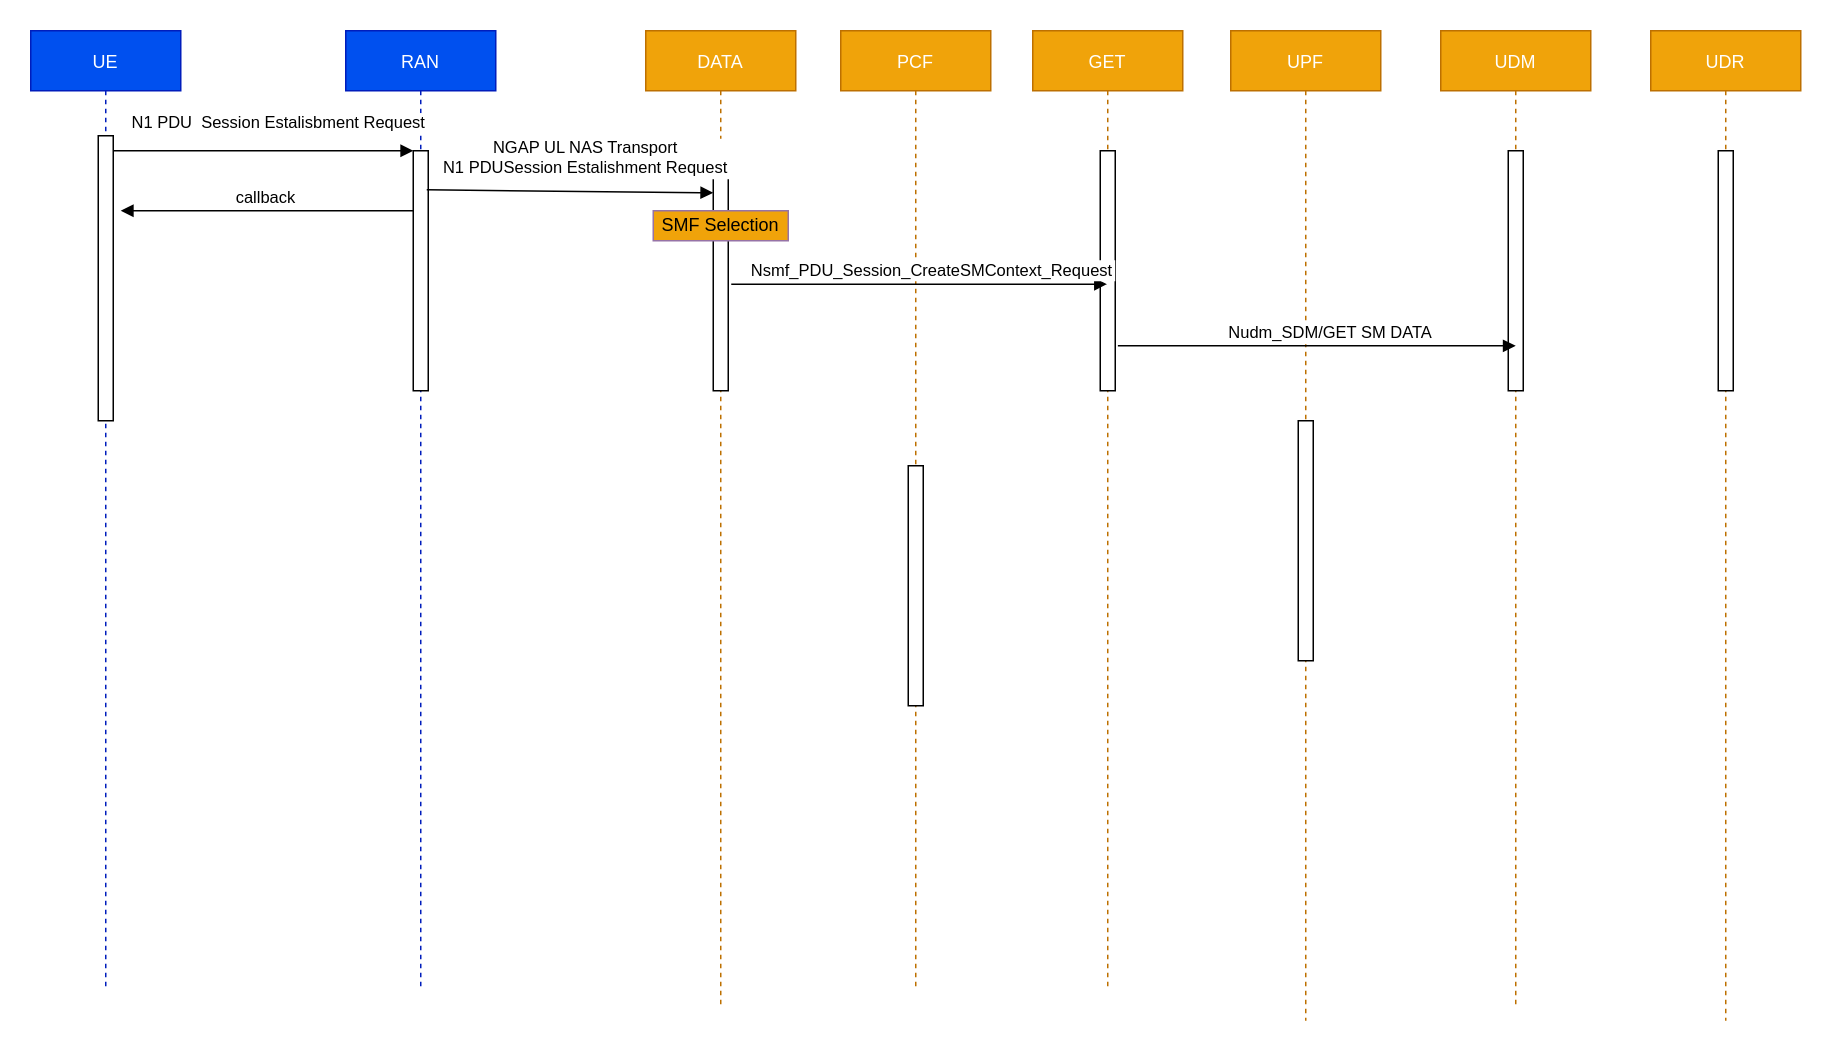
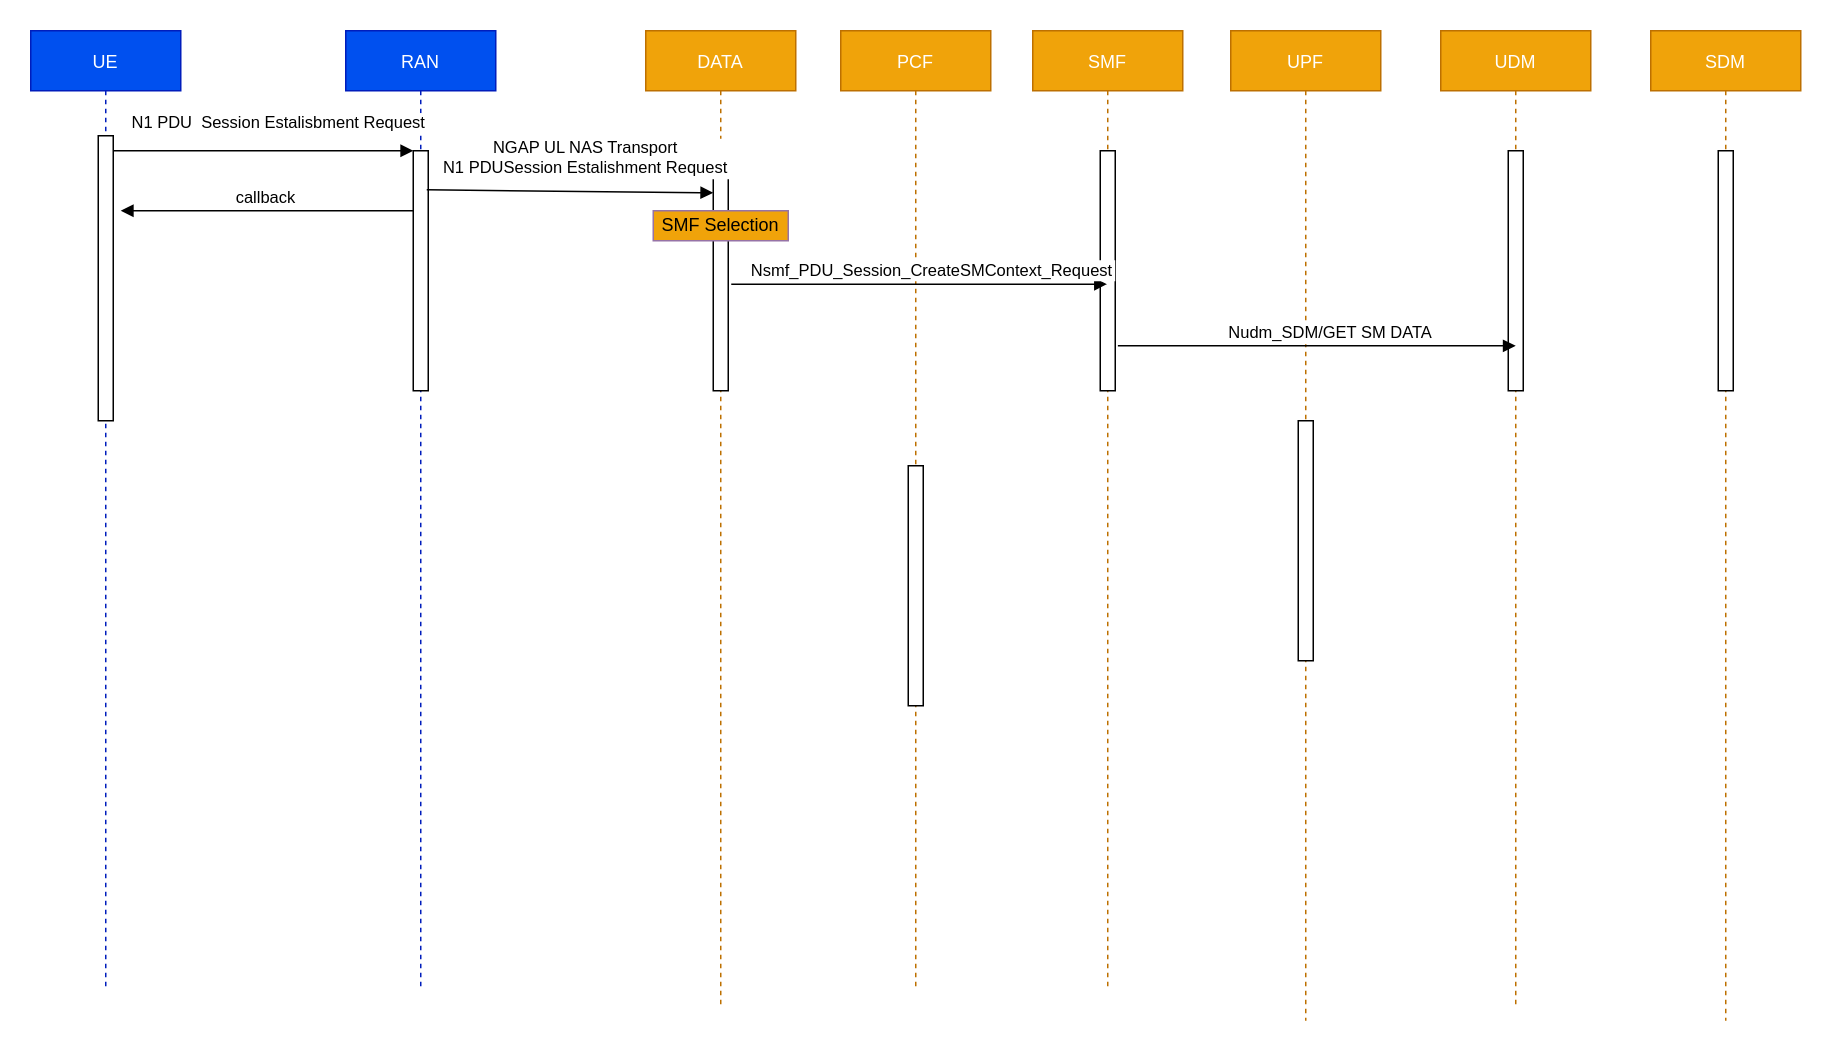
node "GET": label "GET" -> "SMF"
node "UDR": label "UDR" -> "SDM"
